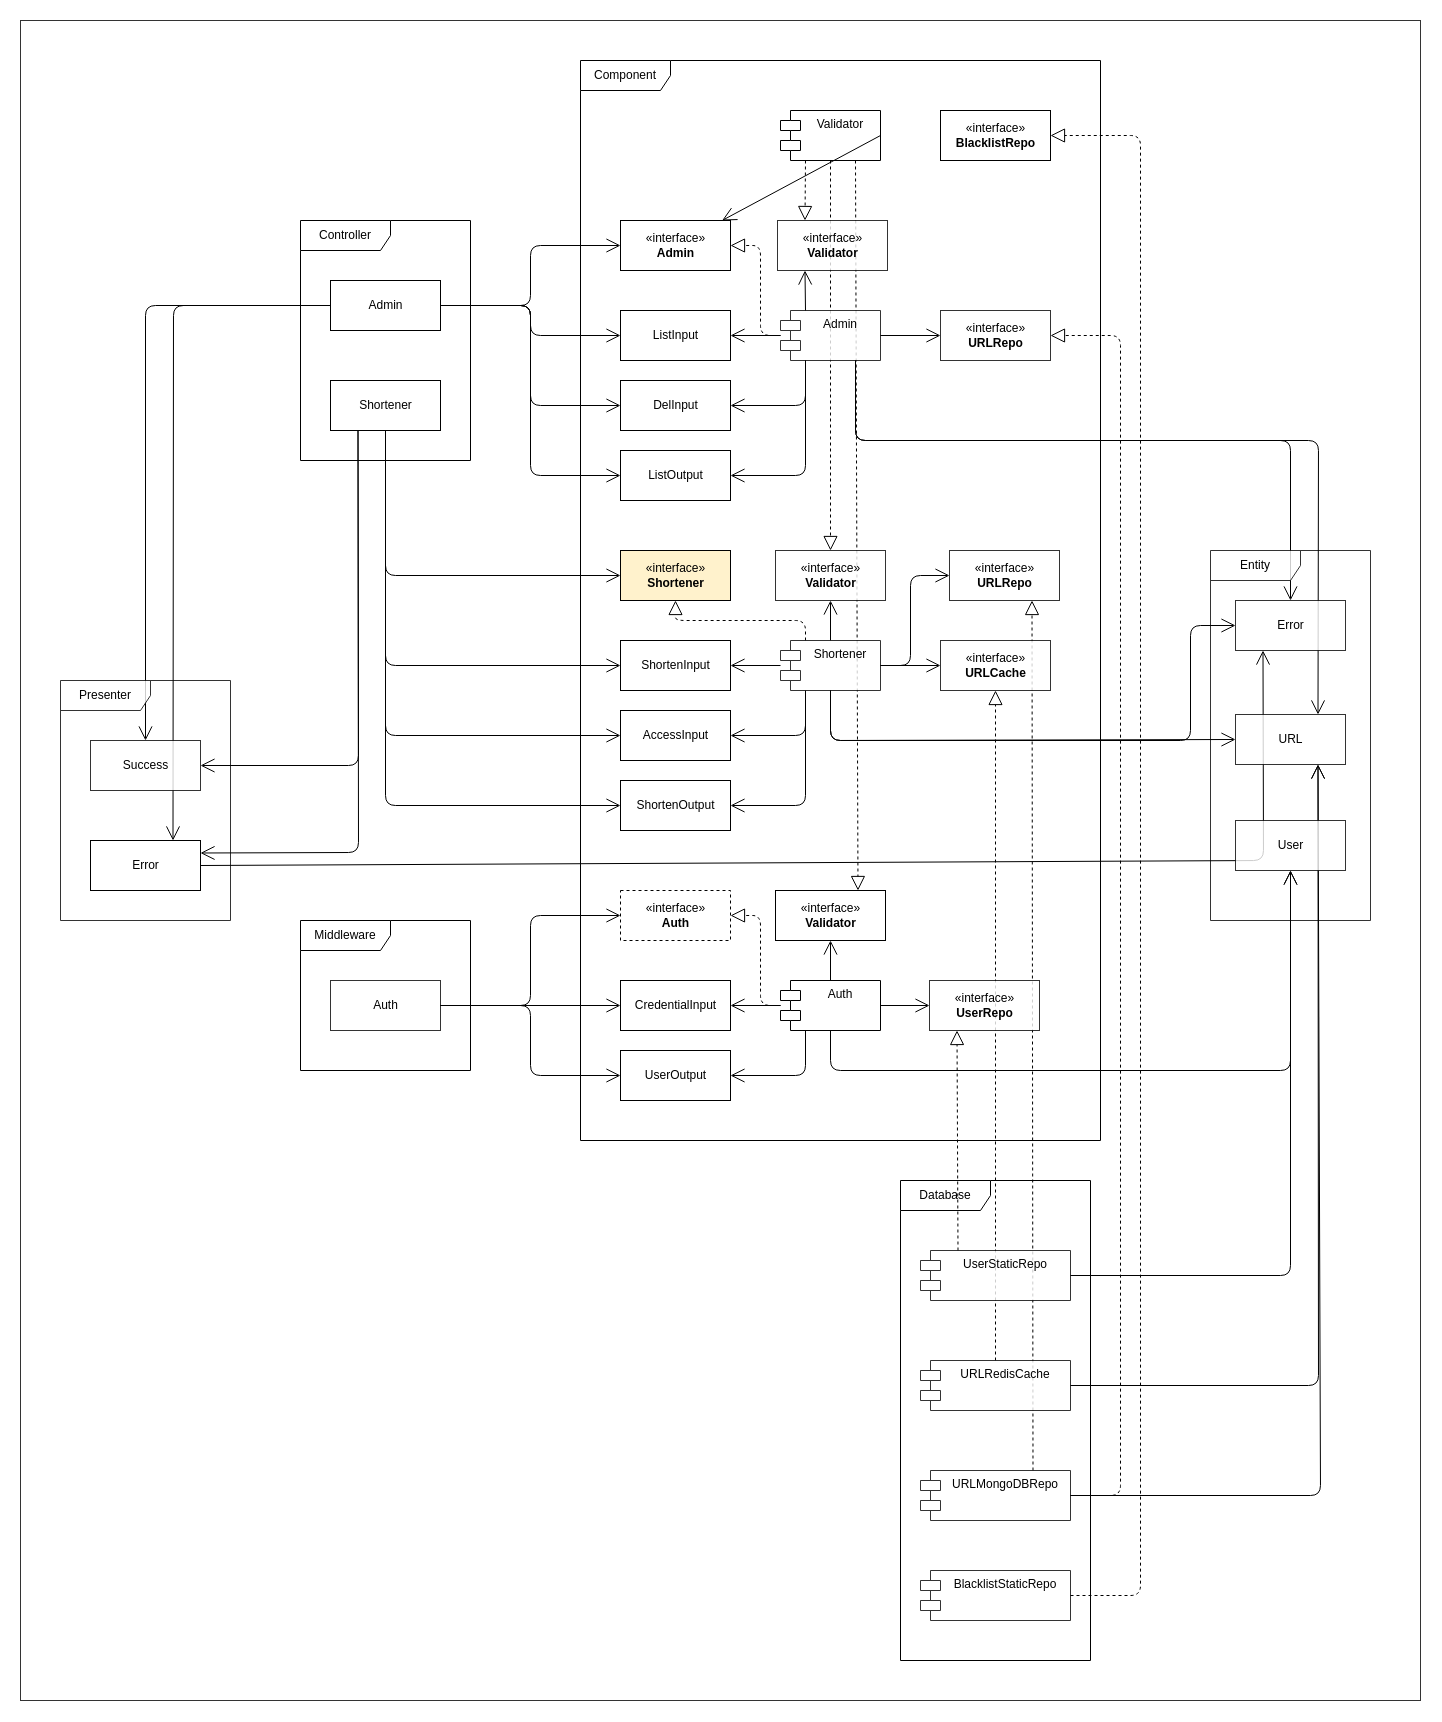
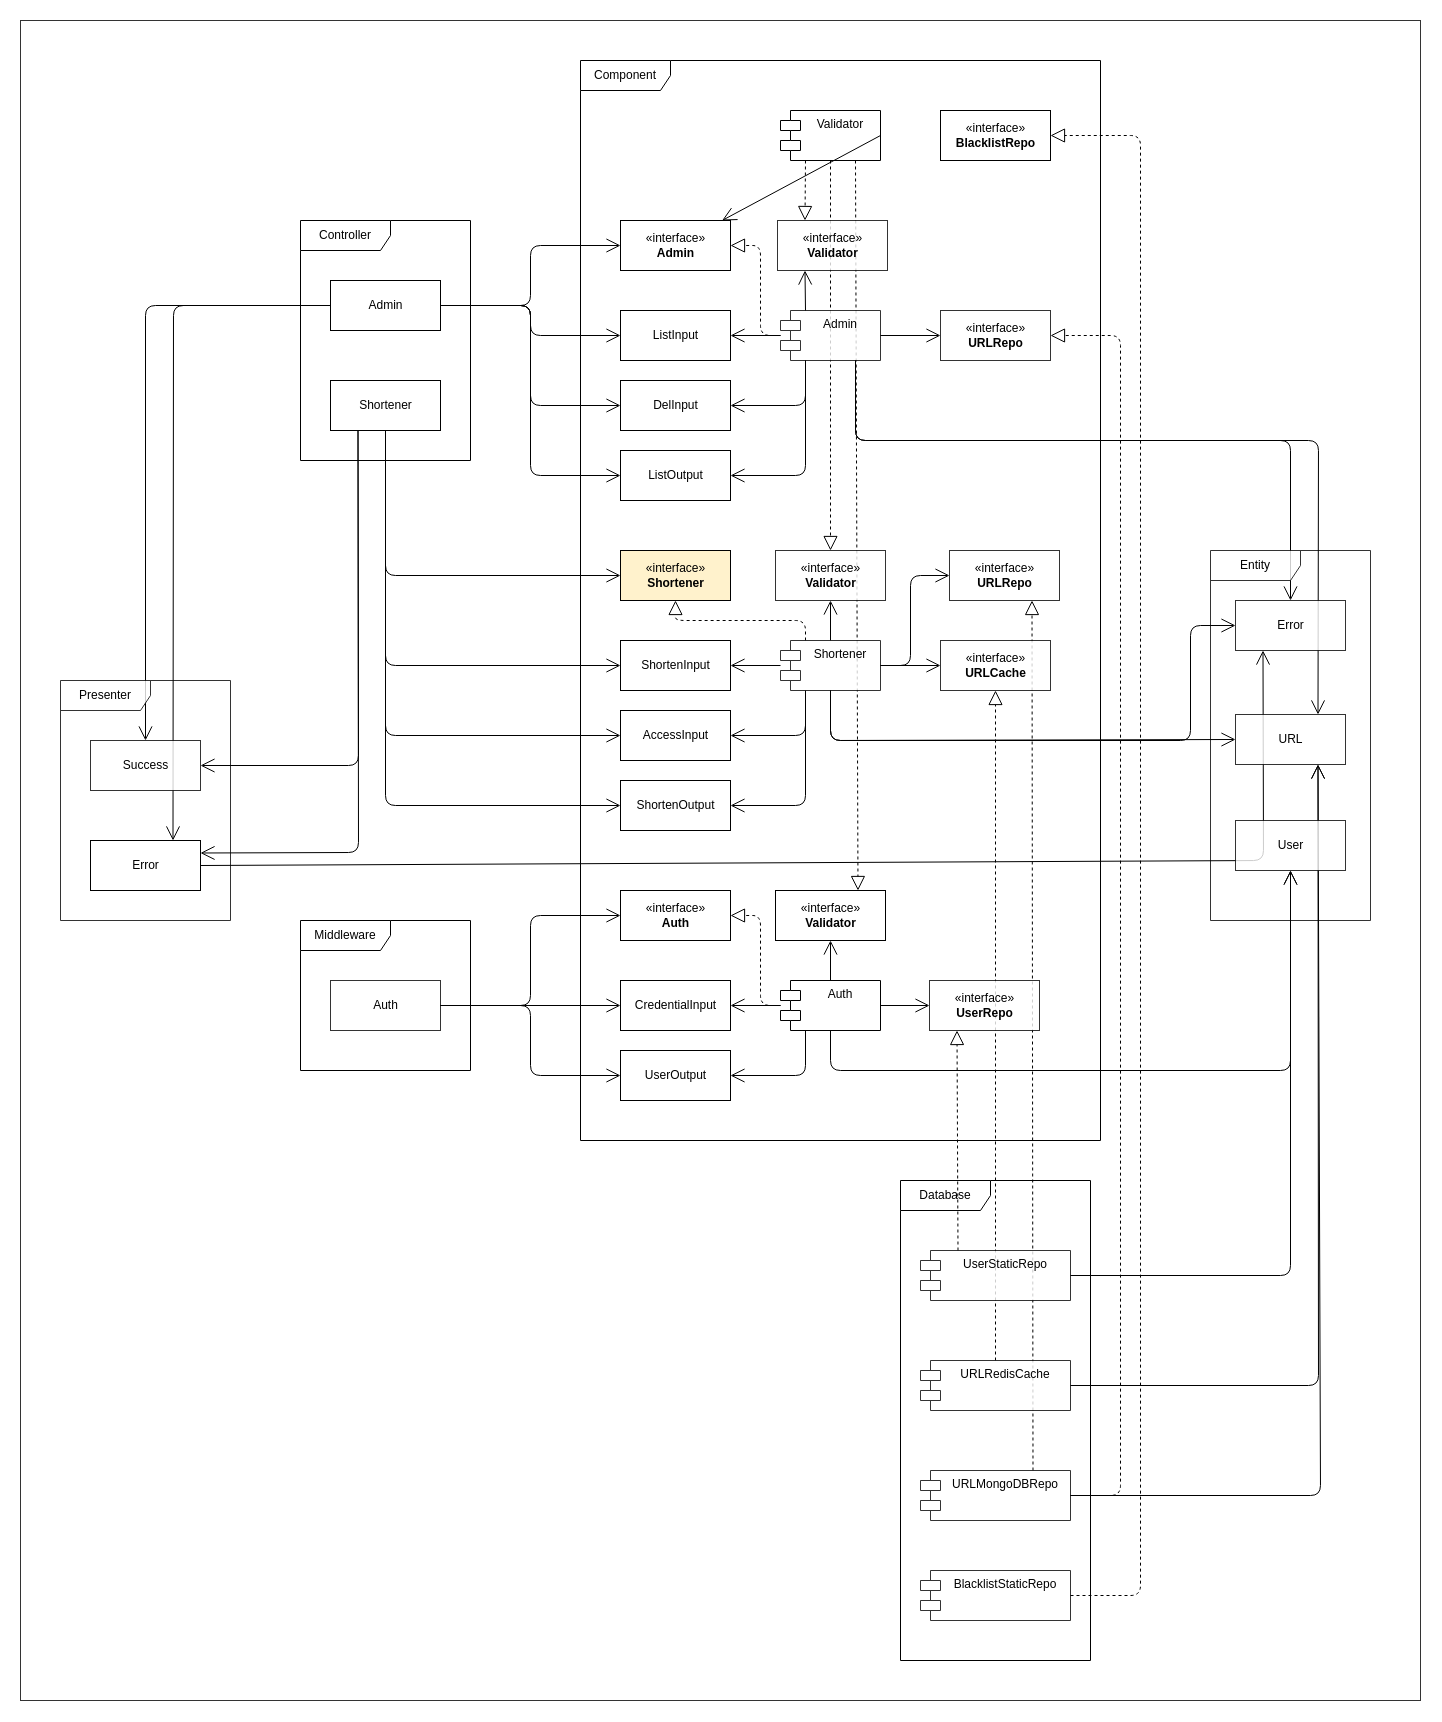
node "«interface» Auth": style dashed -> solid
